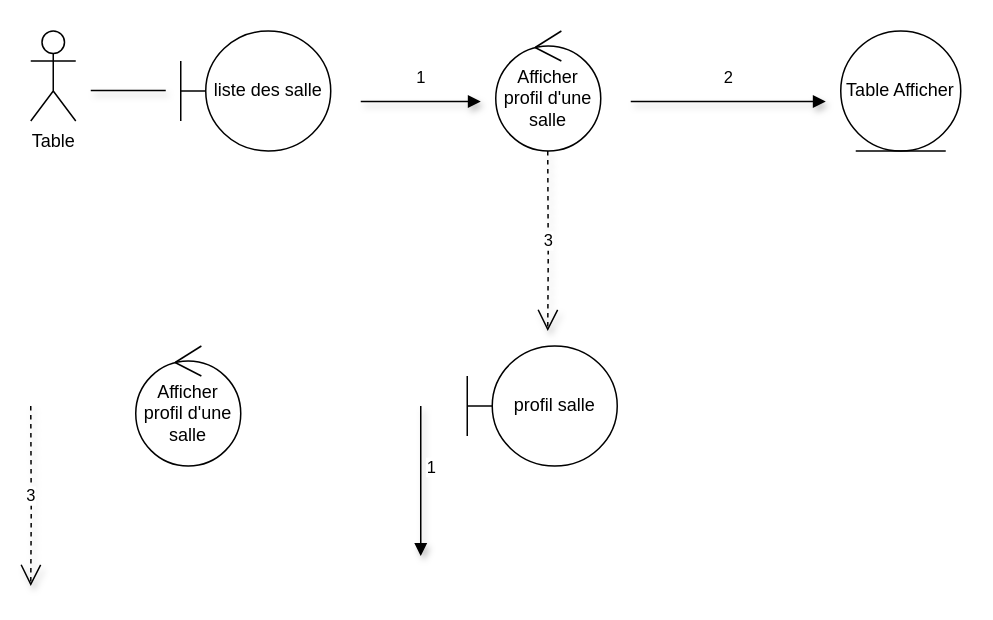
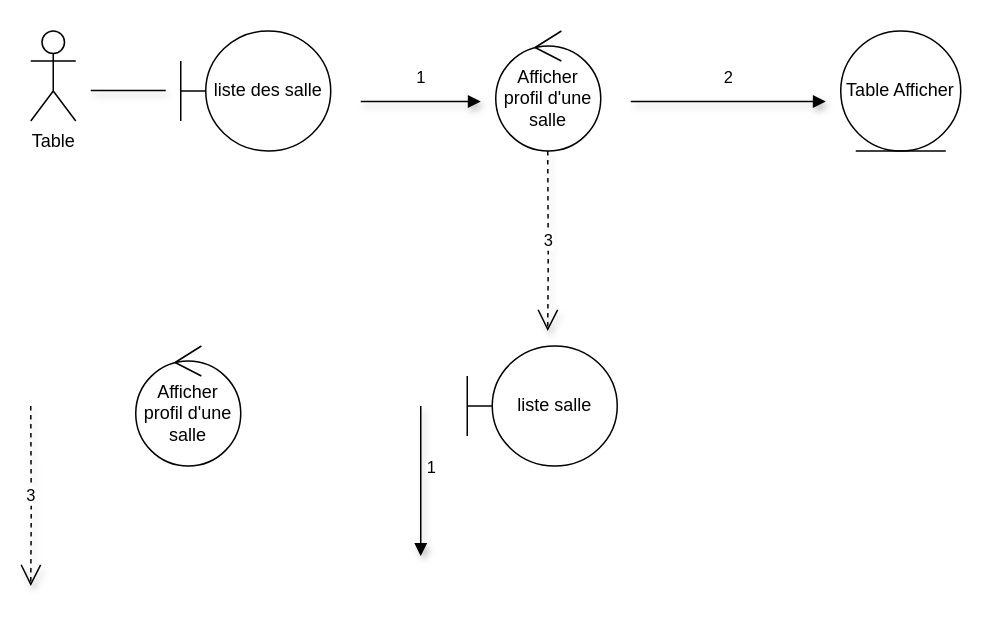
node "profil salle": label "profil salle" -> "liste salle"
